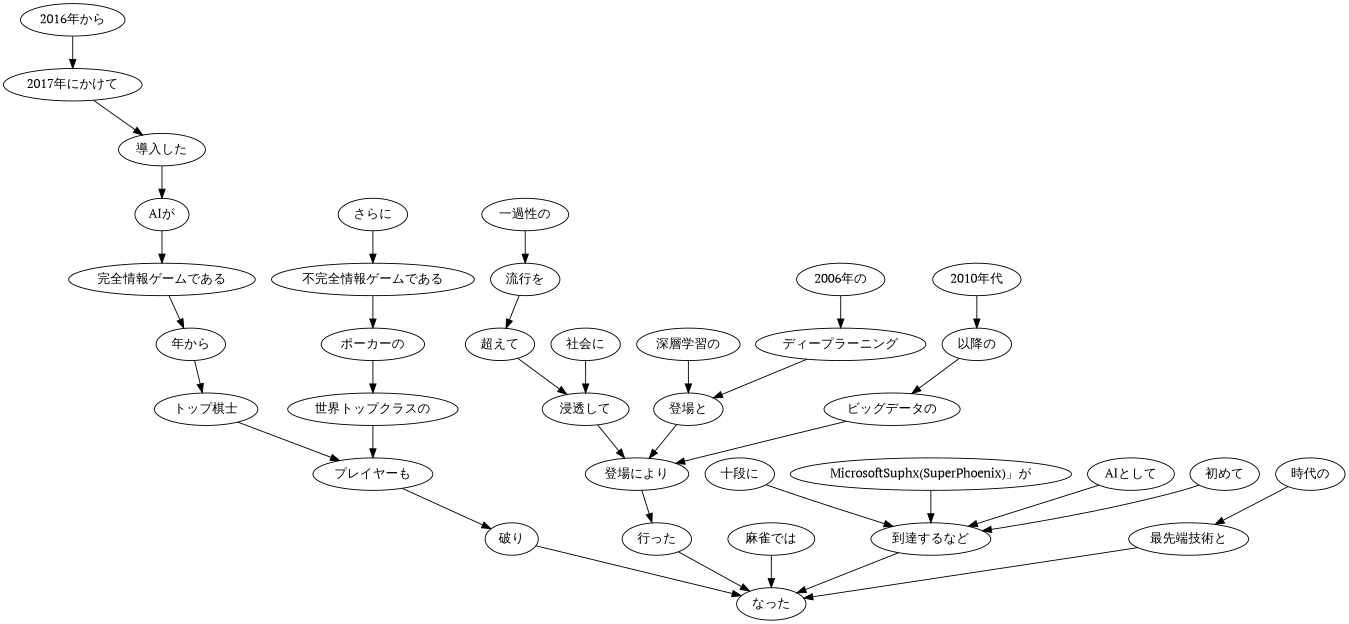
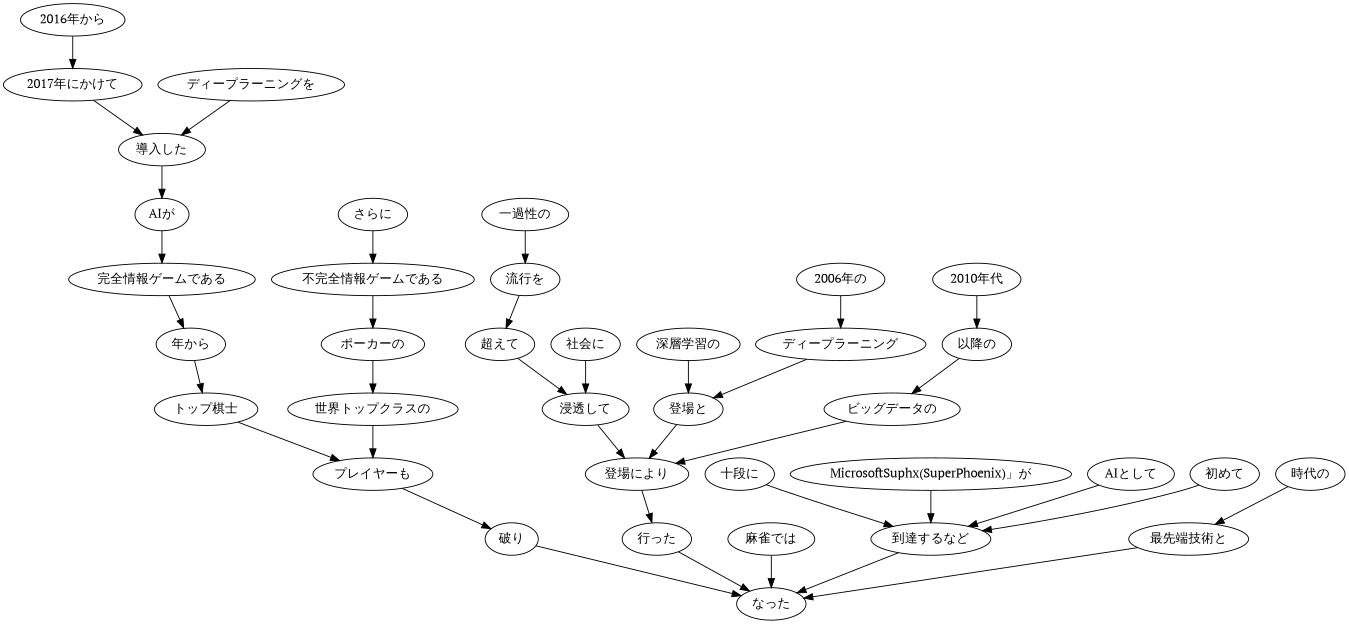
node "ディープラーニングを": added
